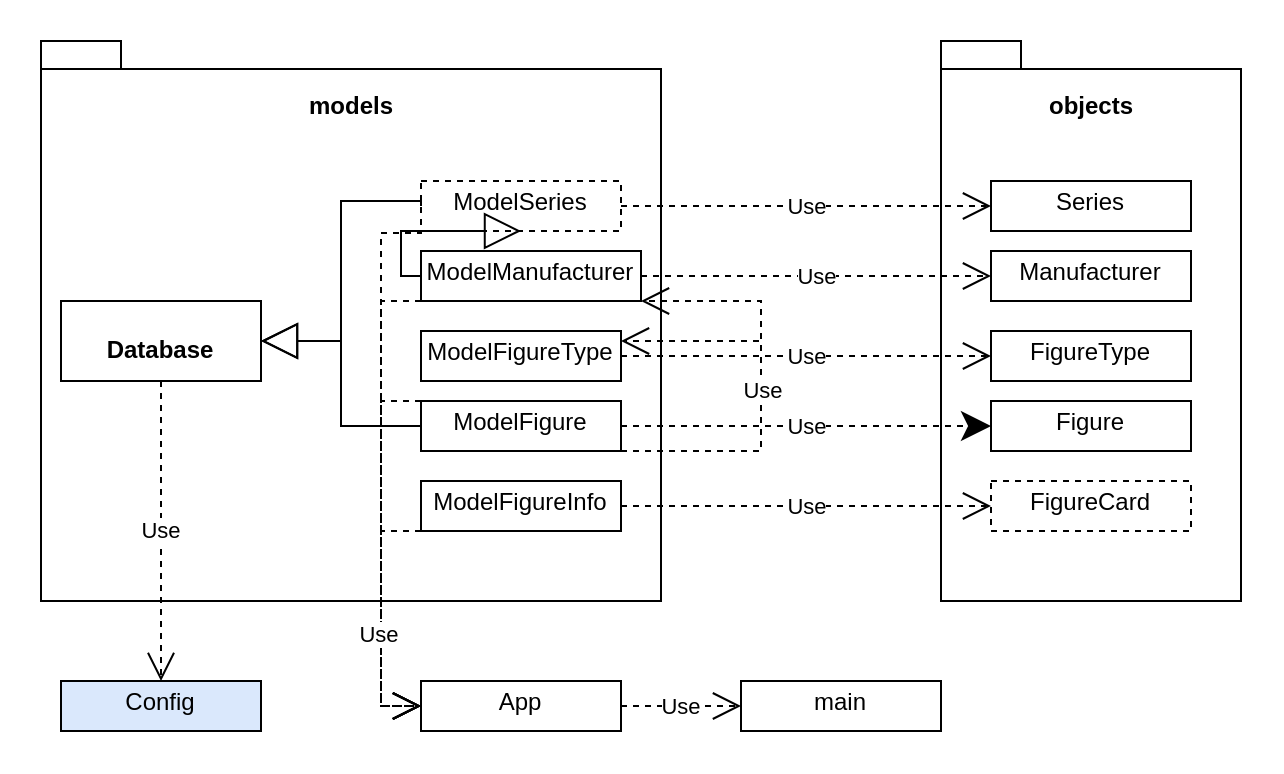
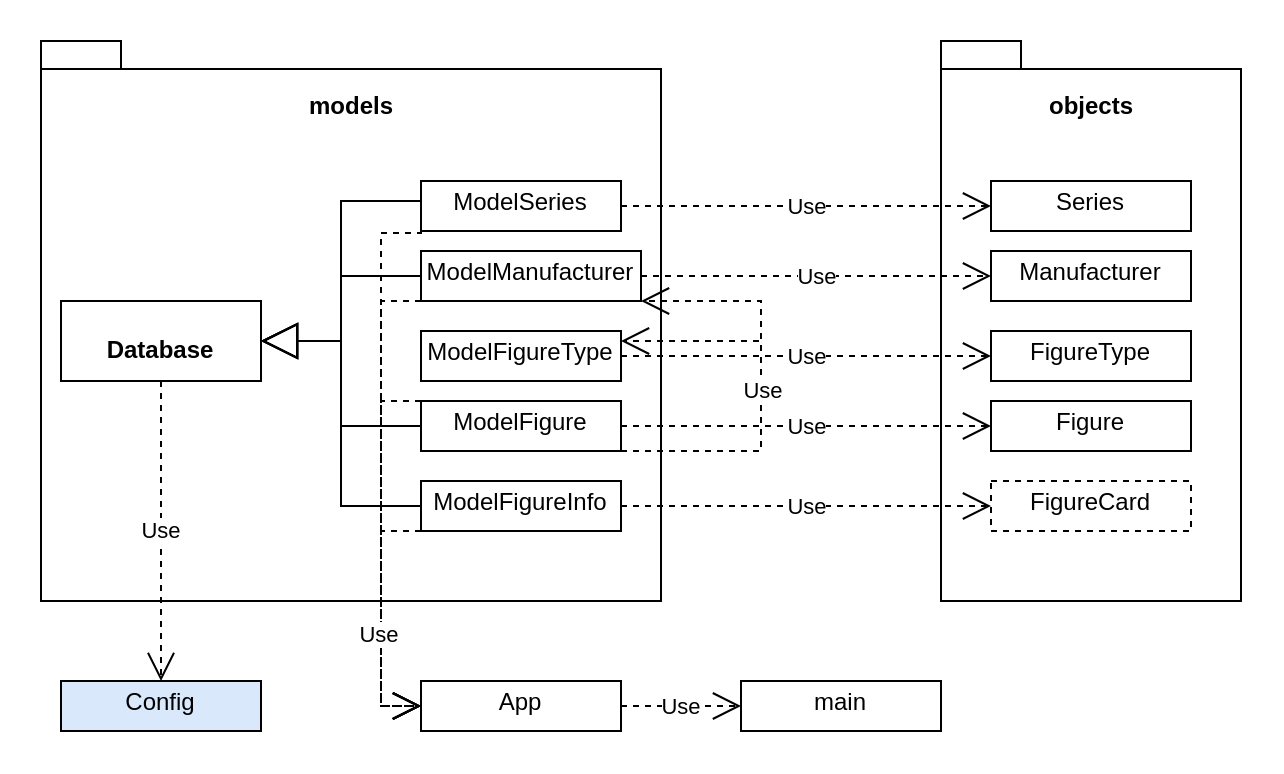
node "ModelSeries": style dashed -> solid
edge "ModelManufacturer" -> "ModelSeries": now "ModelManufacturer" -> "Database"
edge "ModelFigure" -> "Figure": arrowhead classic -> open
edge "ModelFigureInfo" -> "Database": added
